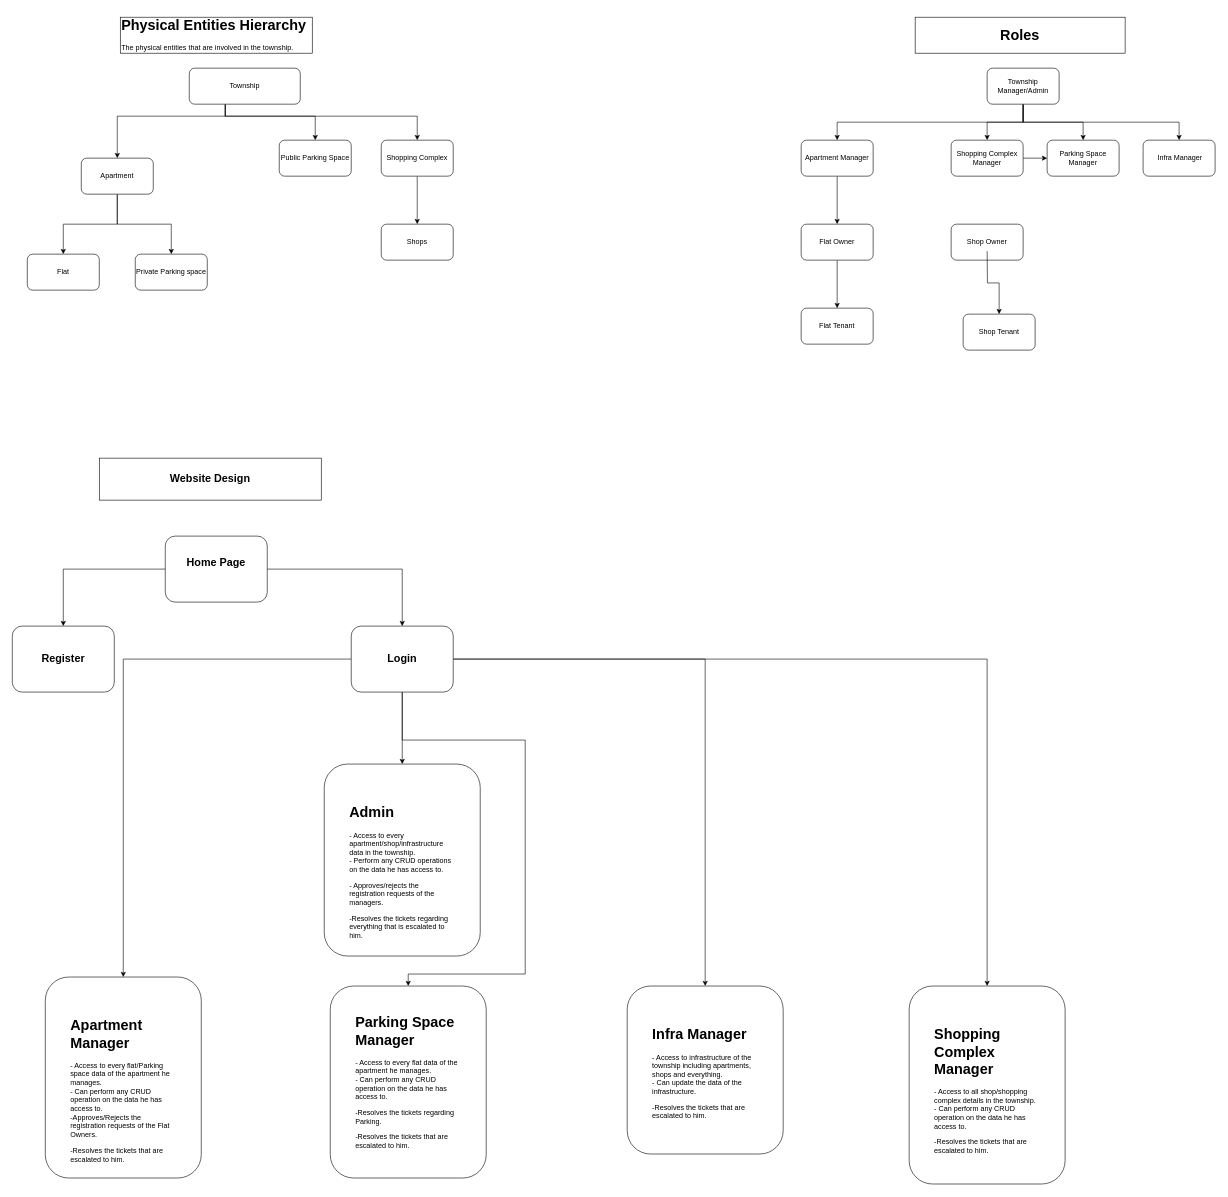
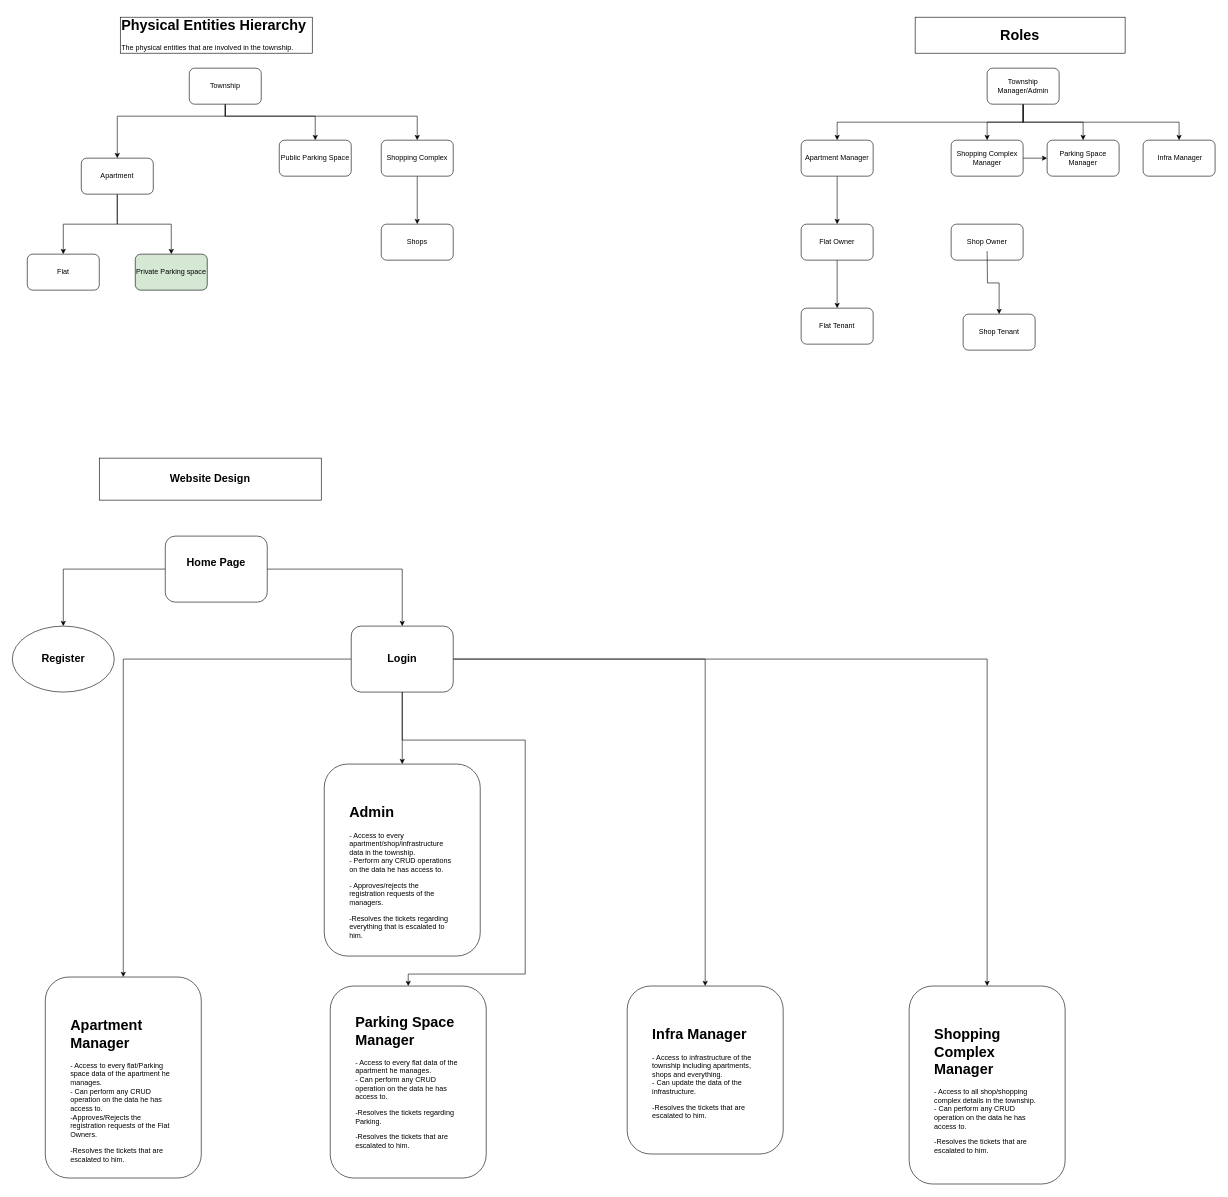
node "Township": size 111x36 -> 72x36
node "Private Parking space": fillcolor #ffffff -> #d5e8d4
node "Register": shape rounded rectangle -> ellipse
